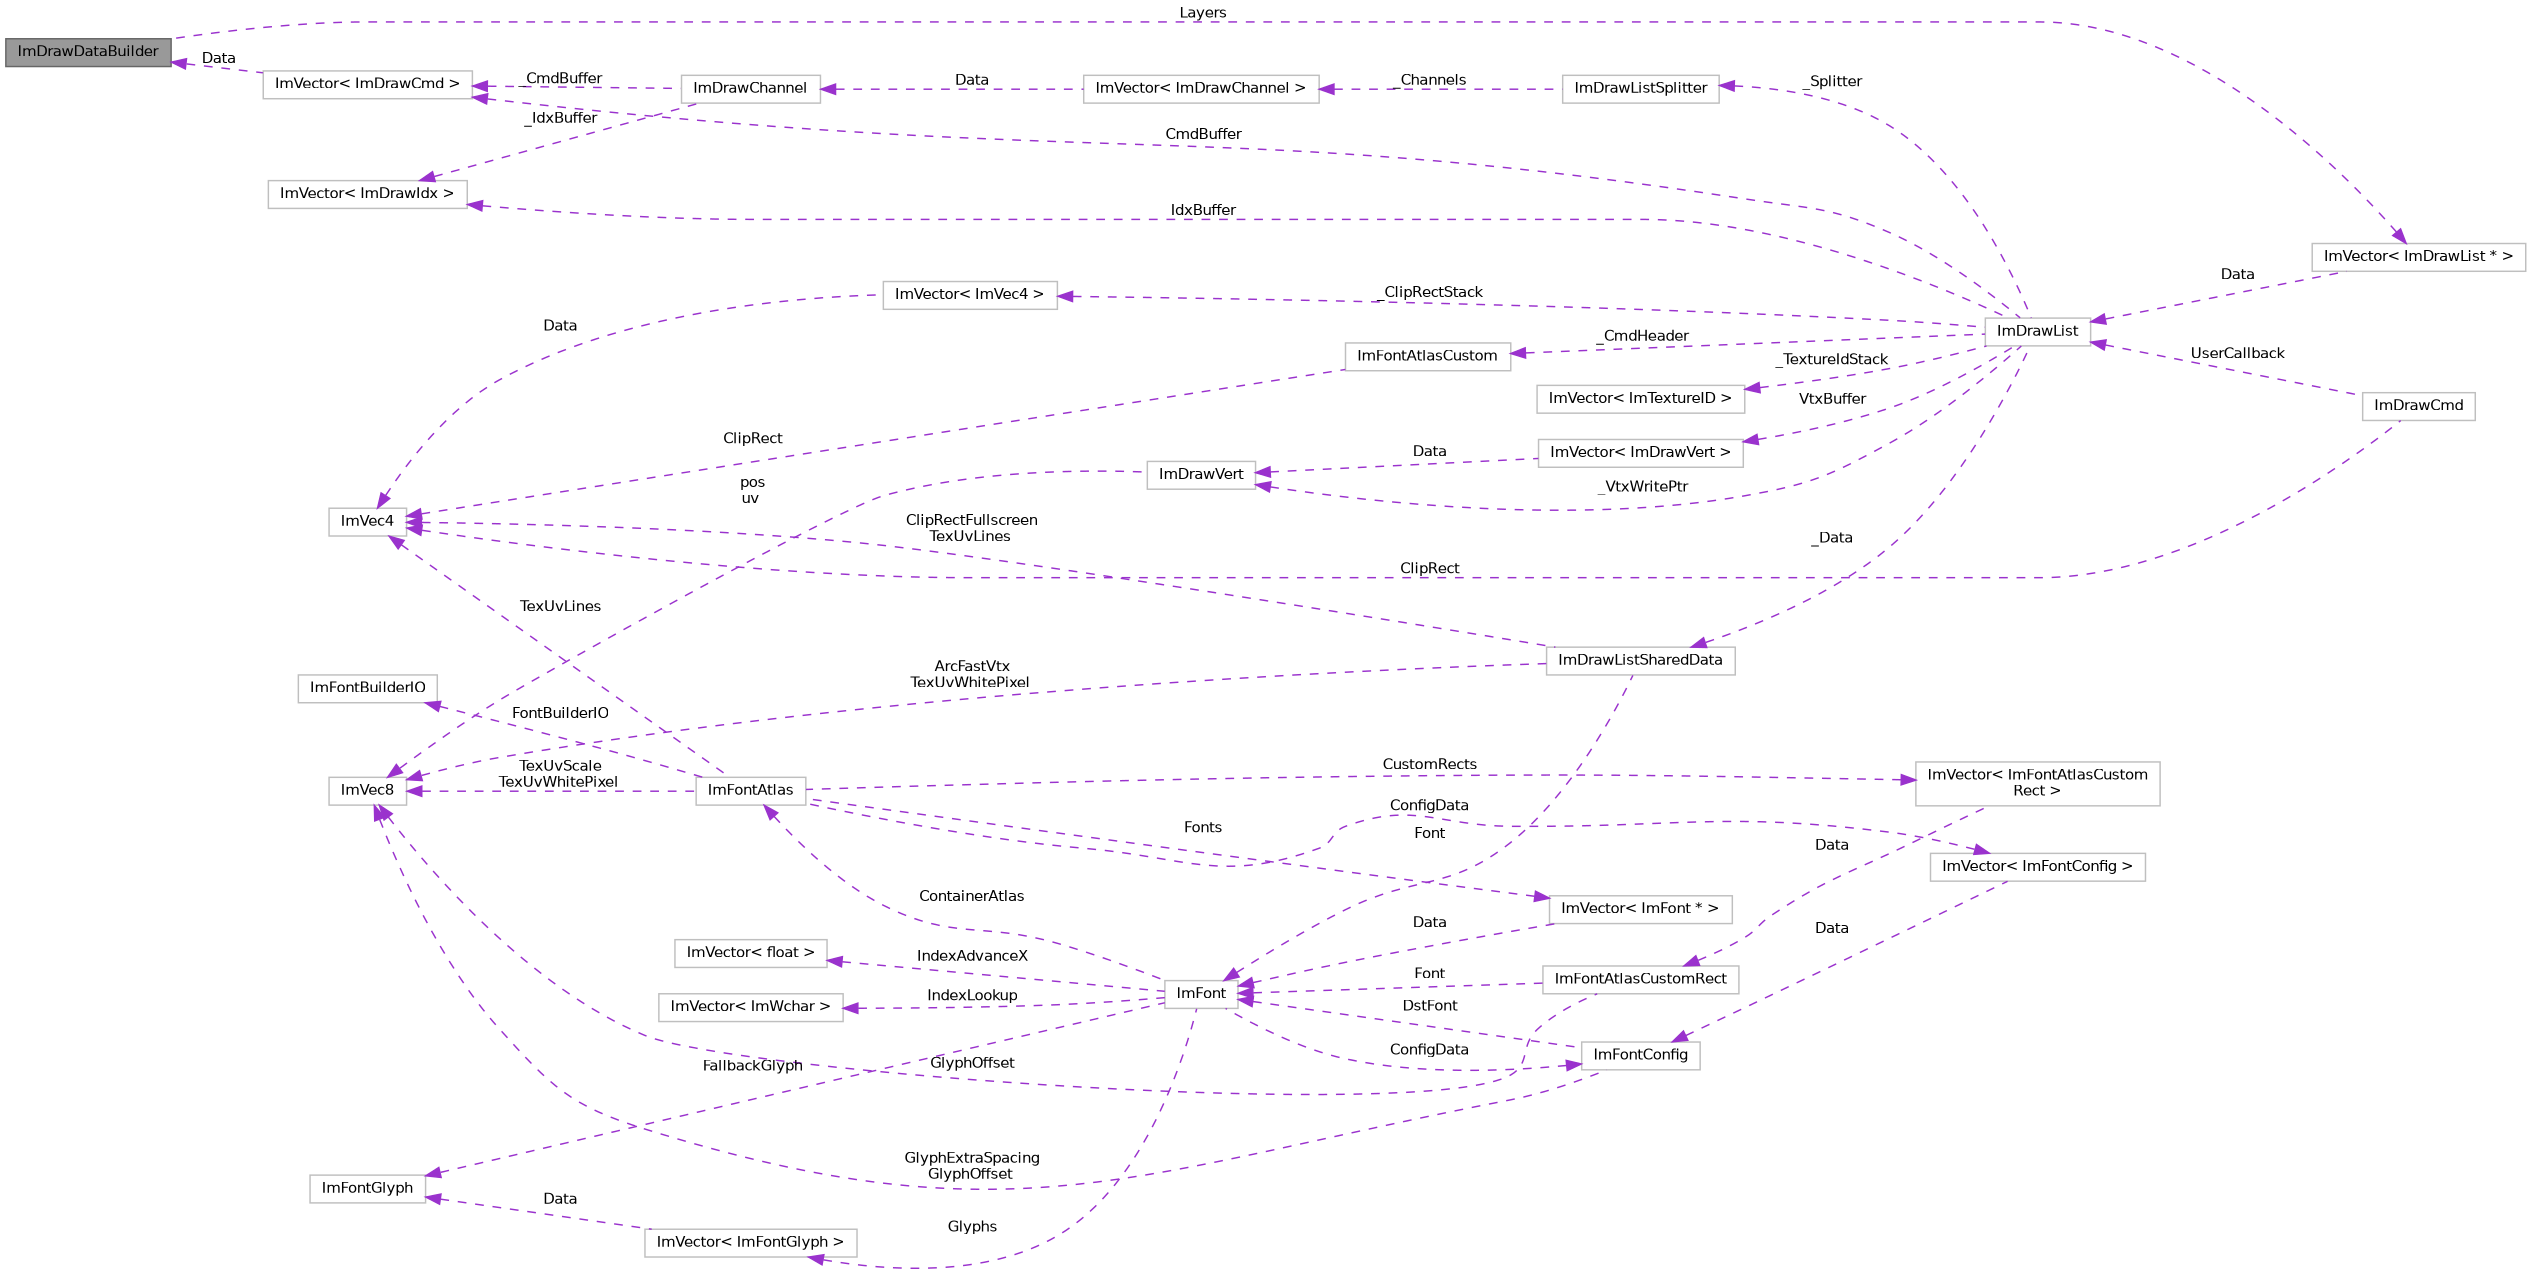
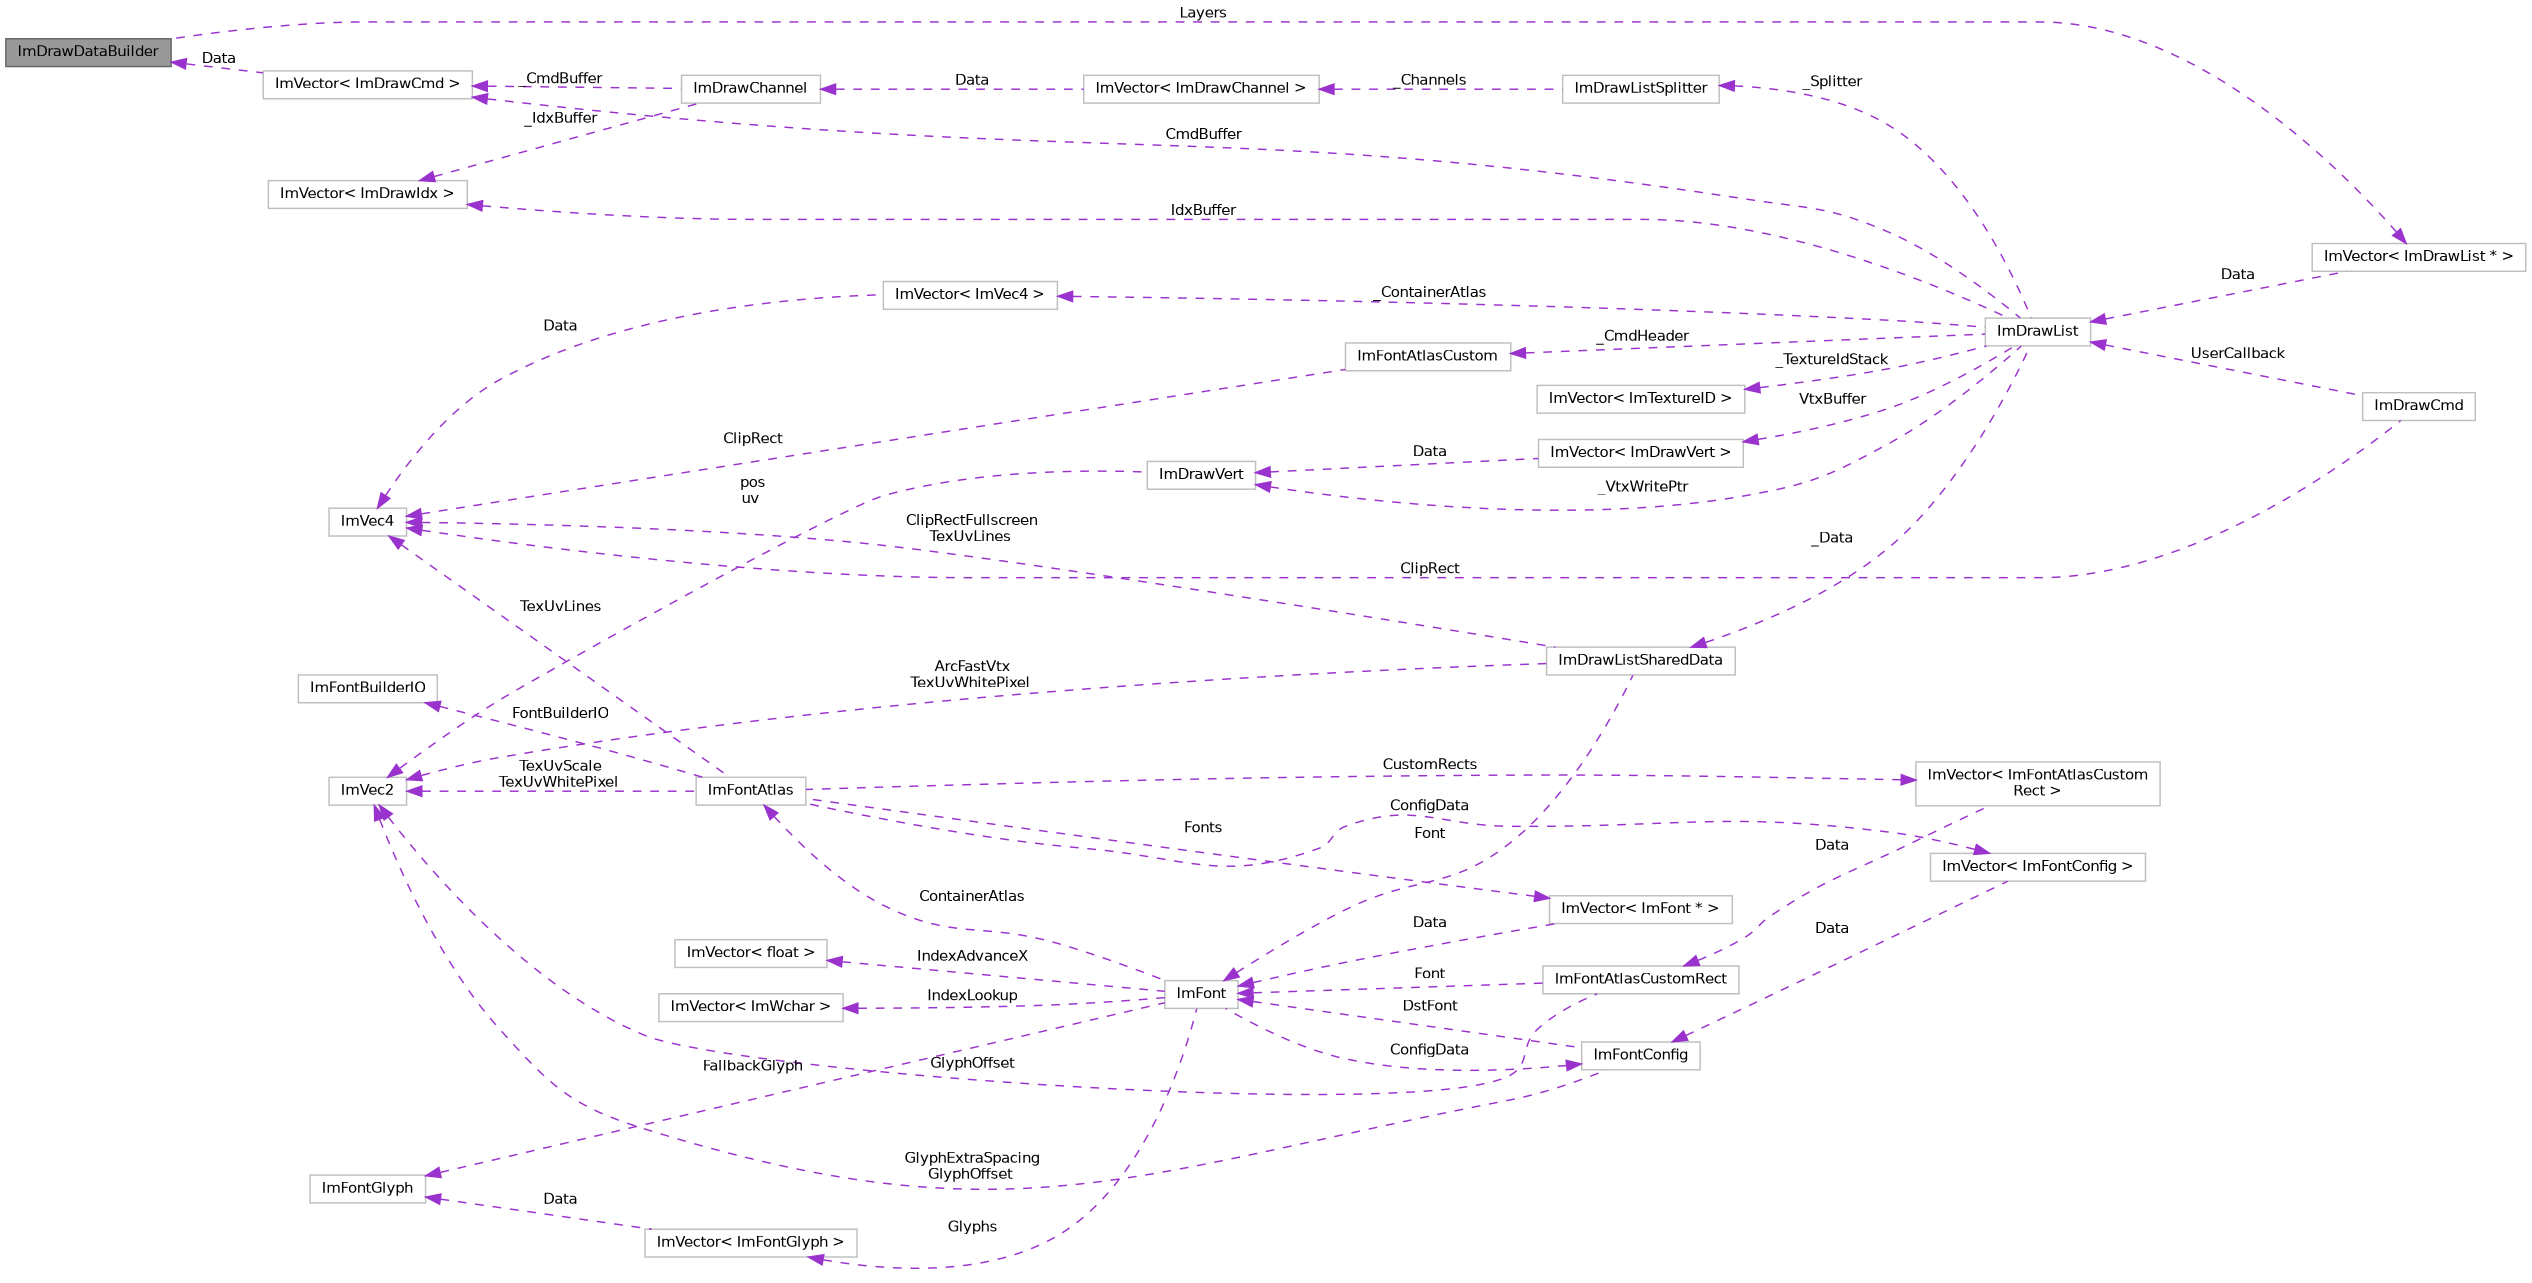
edge "ImDrawList" -> "ImVector< ImVec4 >": label " _ClipRectStack" -> " _ContainerAtlas"
node "ImVec8": label "ImVec8" -> "ImVec2"
